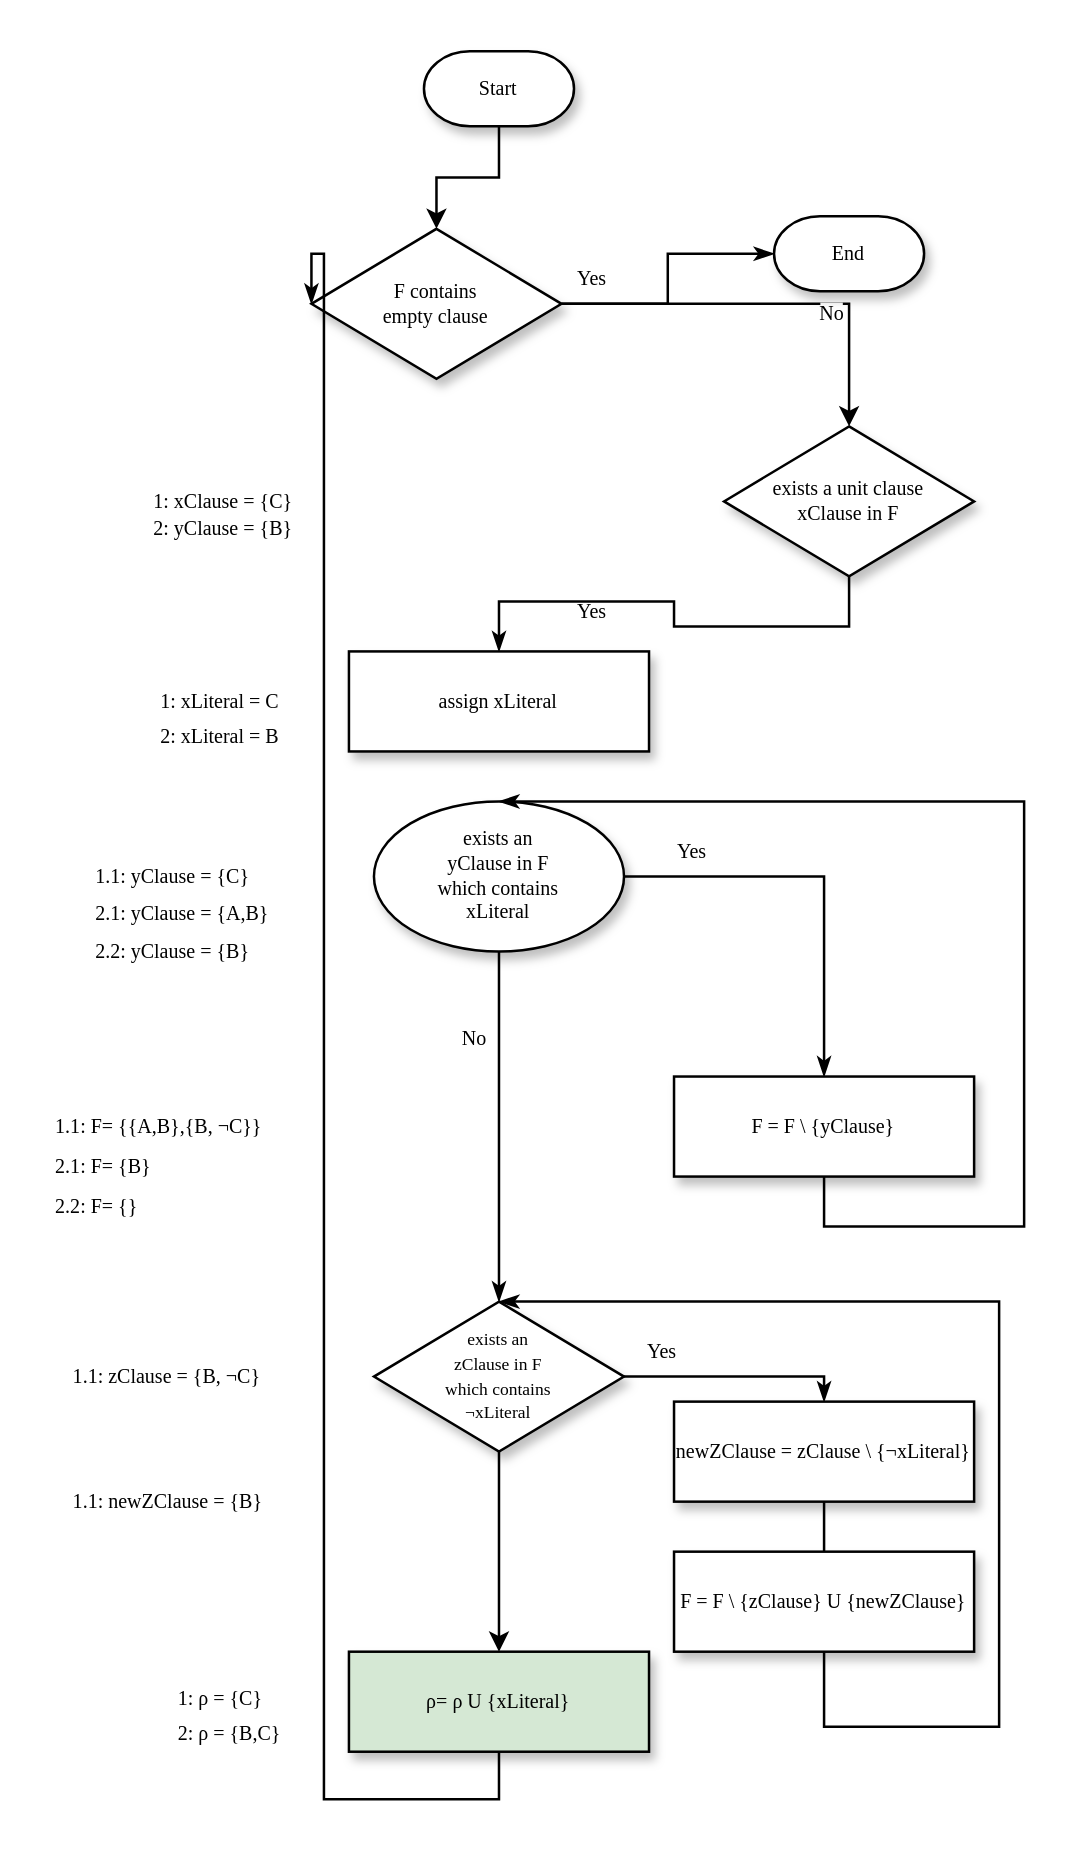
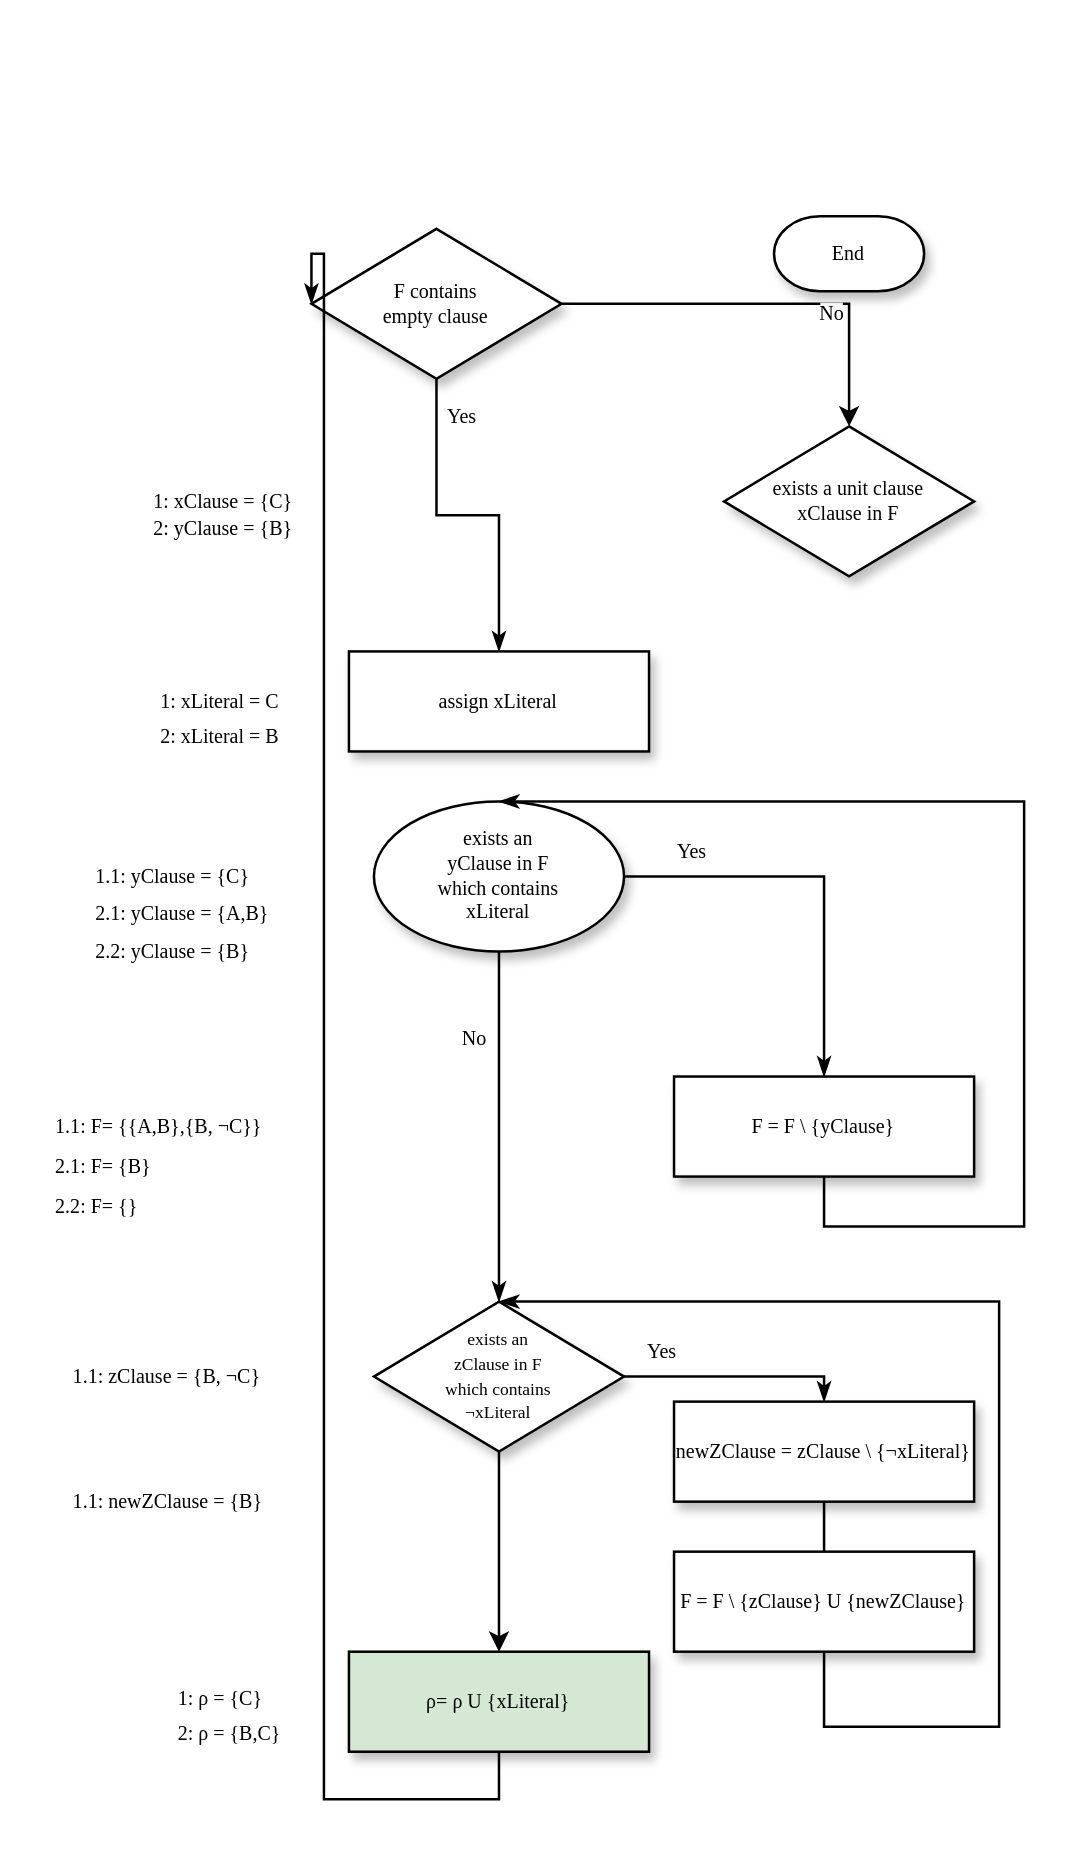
node "Start": removed
edge "Start" -> "F contains empty clause": removed
edge "F contains empty clause" -> "End": now "F contains empty clause" -> "assign xLiteral"
edge "exists a unit clause xClause in F" -> "assign xLiteral": removed, label "Yes"
